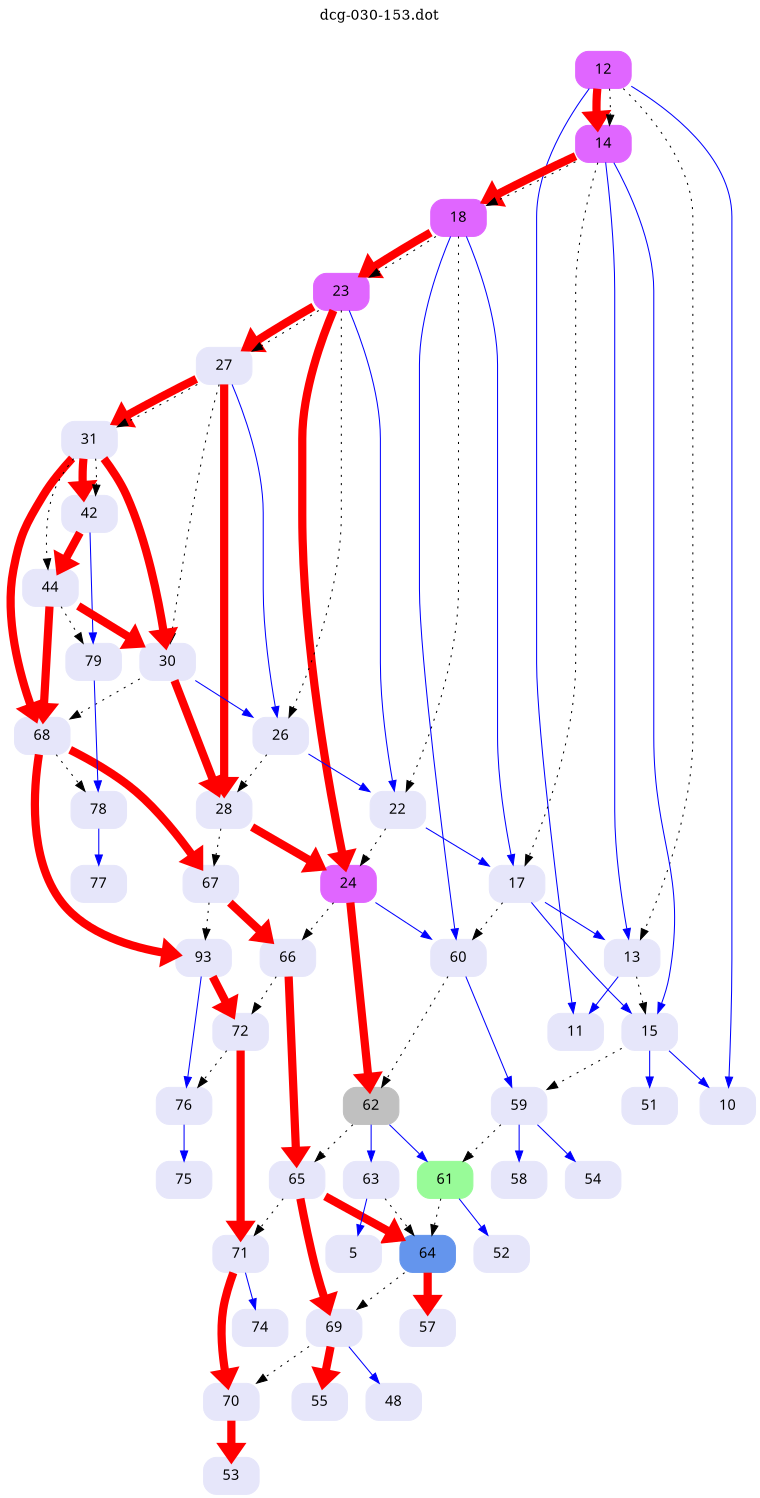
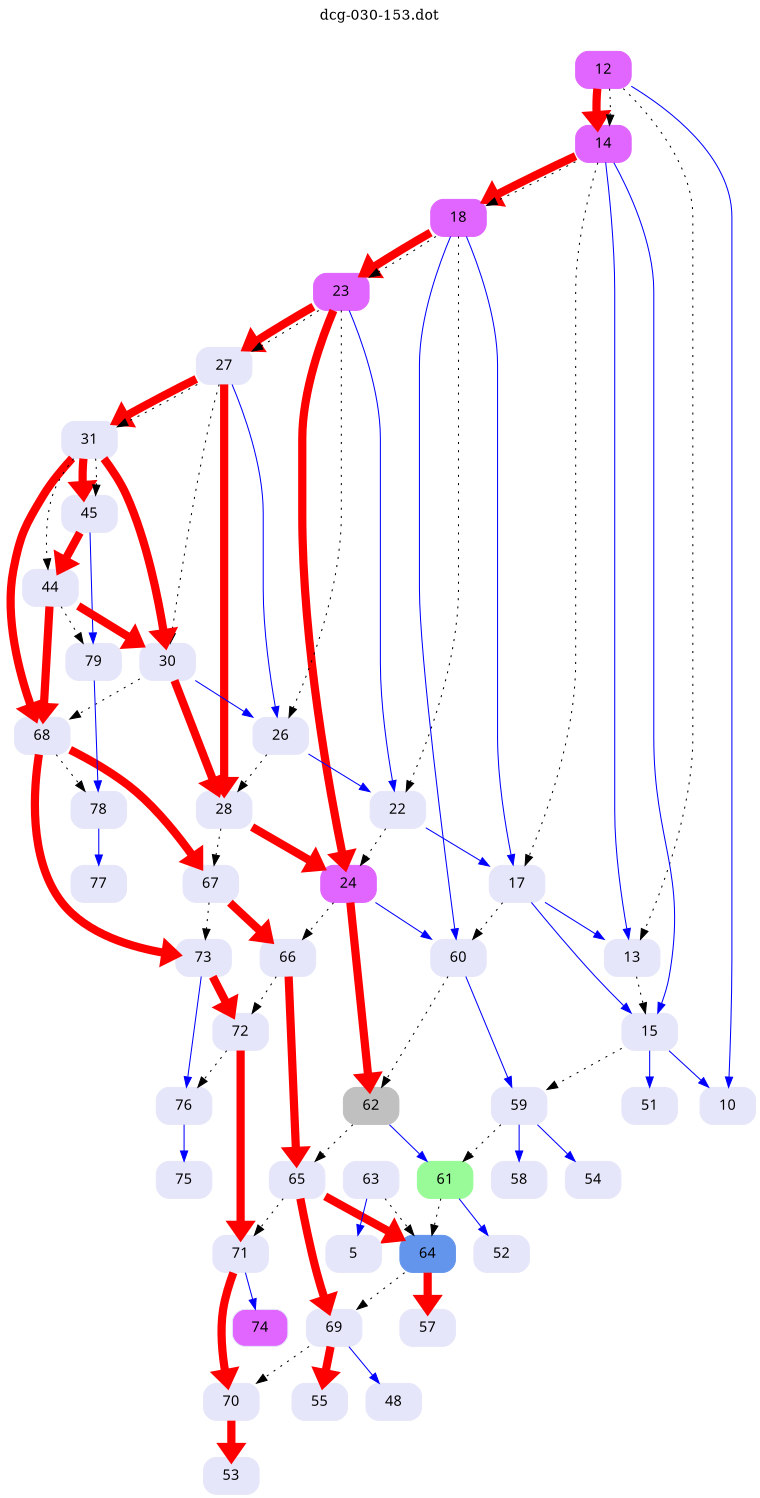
node "42": label "42" -> "45"
node "93": label "93" -> "73"
node "11": removed
edge "62" -> "63": removed
node "74": fillcolor lavender -> mediumorchid1
